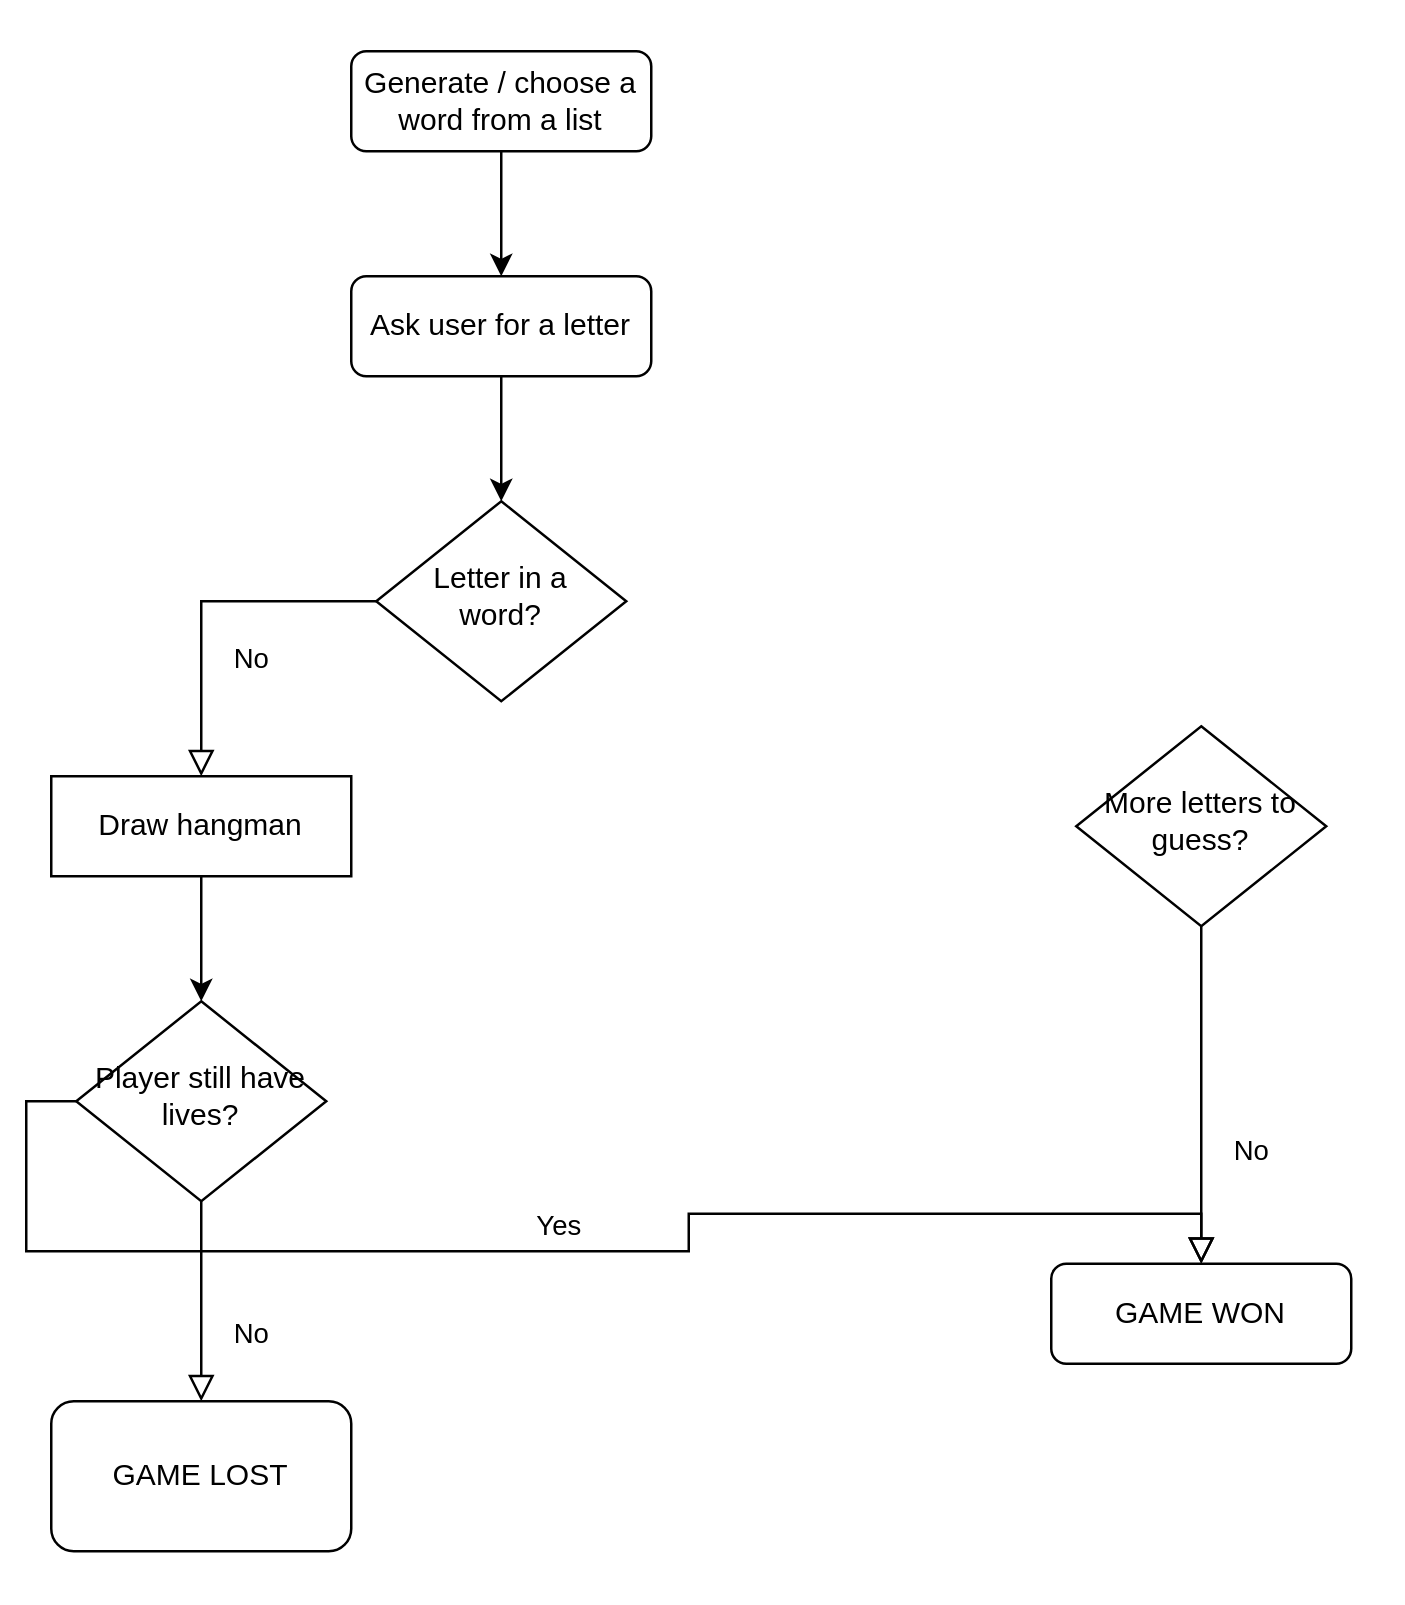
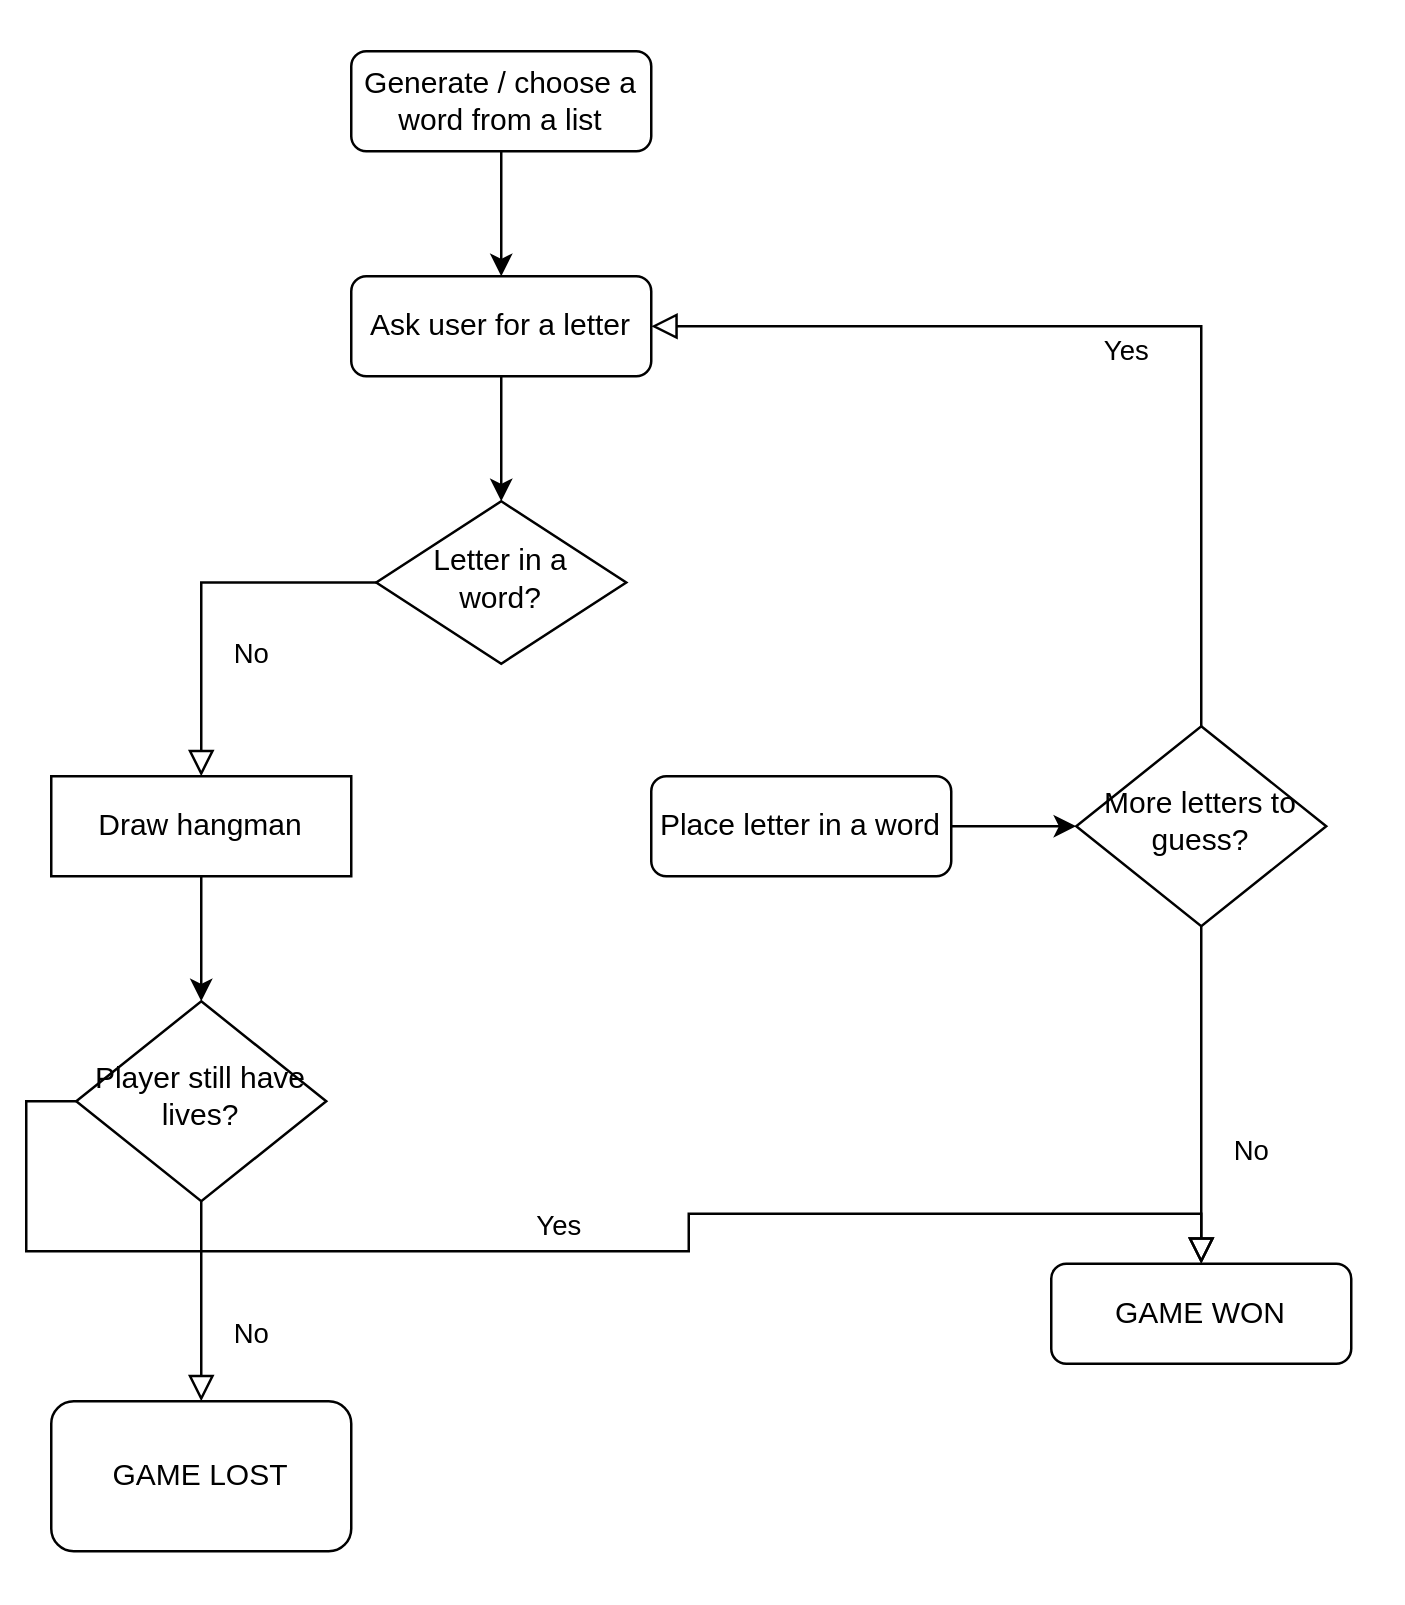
edge "More letters to guess?" -> "Ask user for a letter": added, label "Yes"
node "Letter in a word?": size 250x200 -> 250x163
node "Place letter in a word": added
edge "Place letter in a word" -> "More letters to guess?": added
